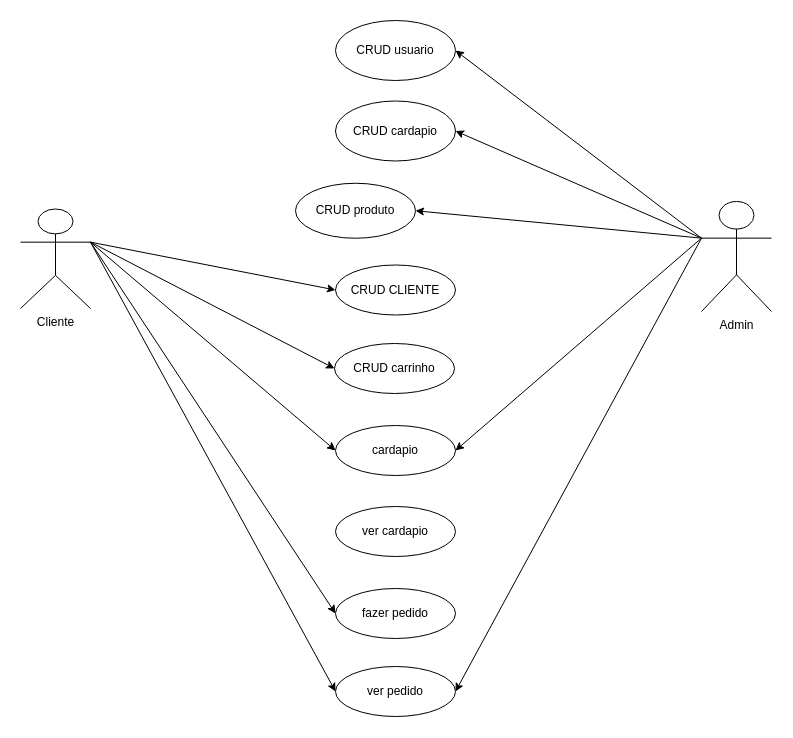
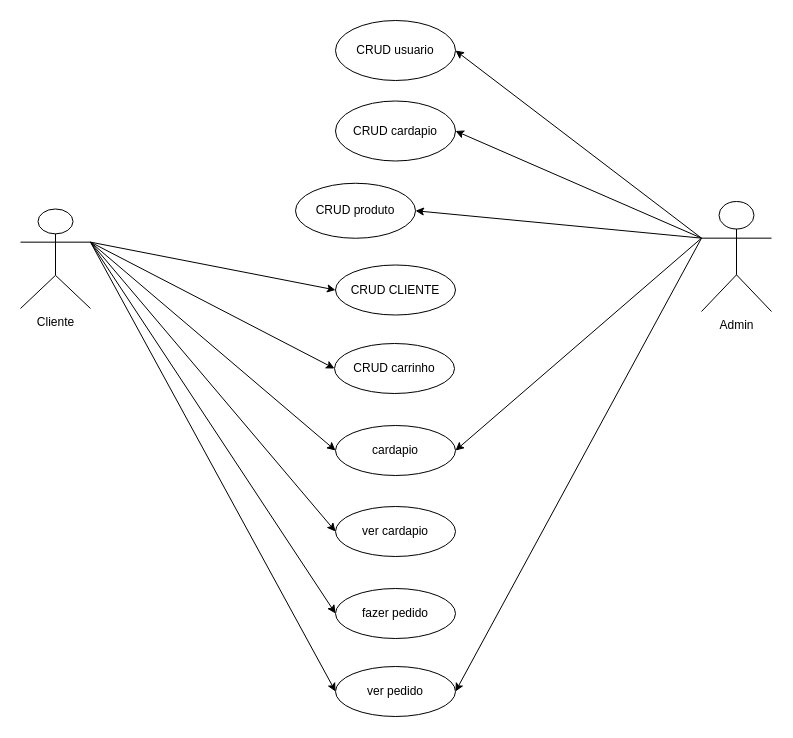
edge "Cliente" -> "ver cardapio": added
